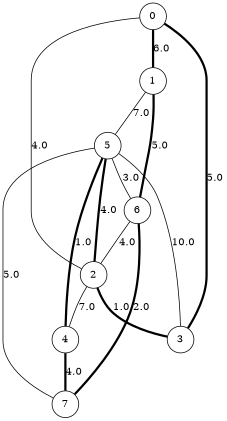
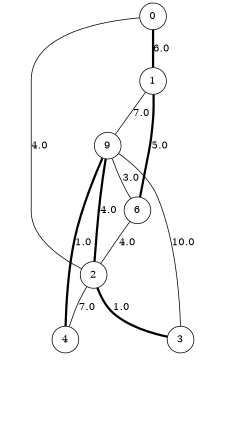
node "5": label "5" -> "9"
edge "0" -- "3": removed, label "5.0"
node "7": removed
